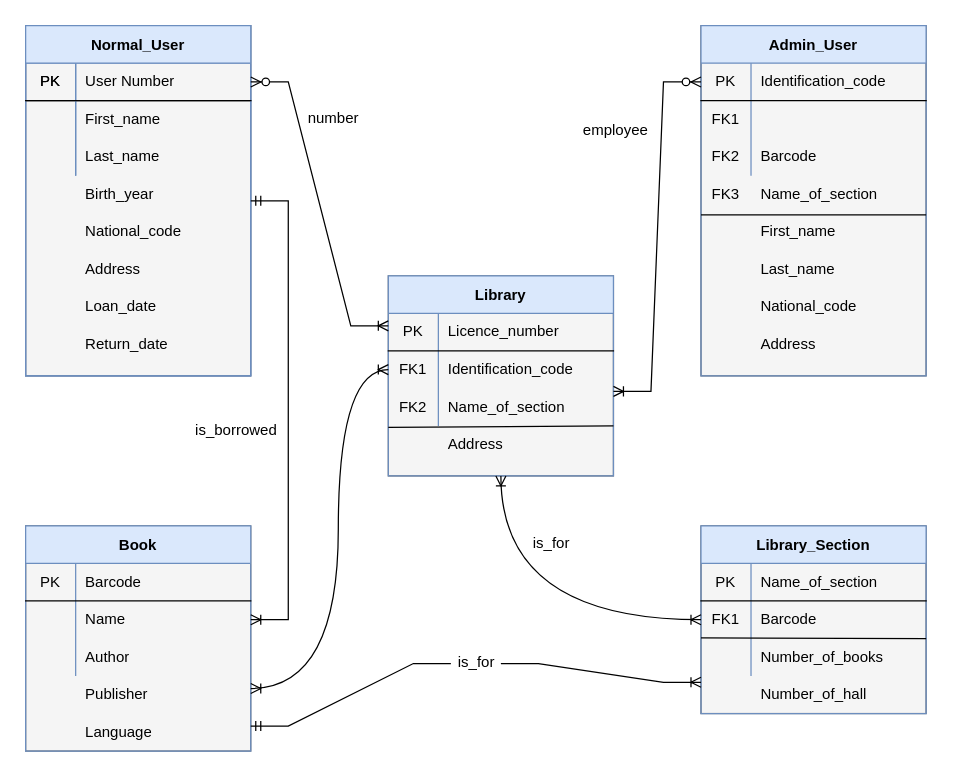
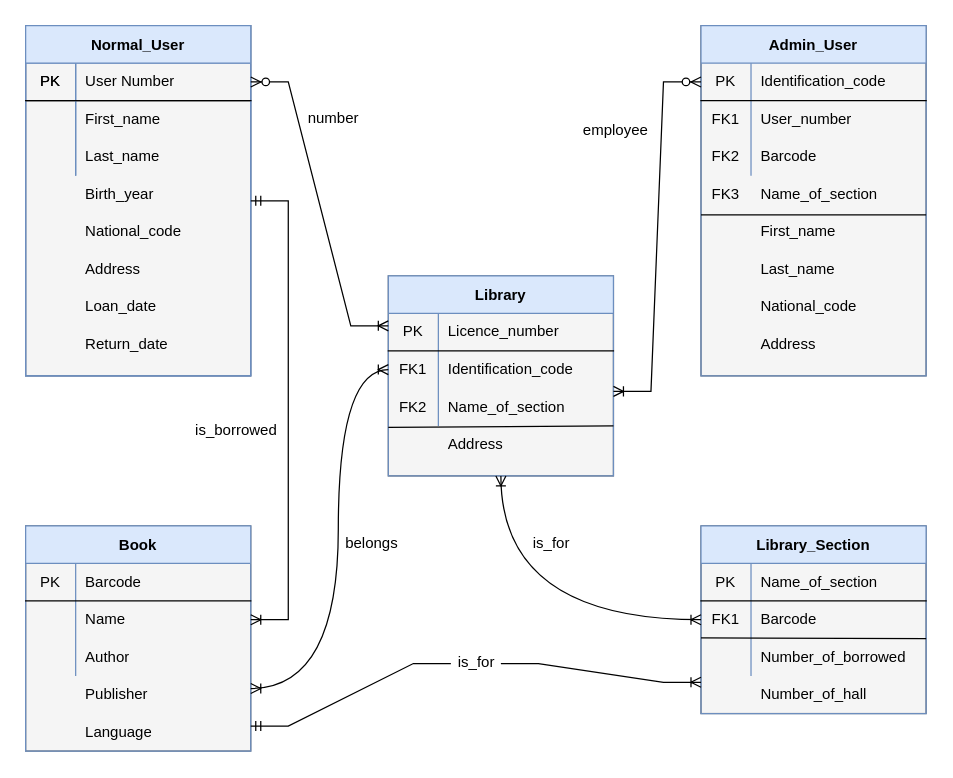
node "User_number": added
node "belongs": added
node "Number_of_books": label "Number_of_books" -> "Number_of_borrowed"
